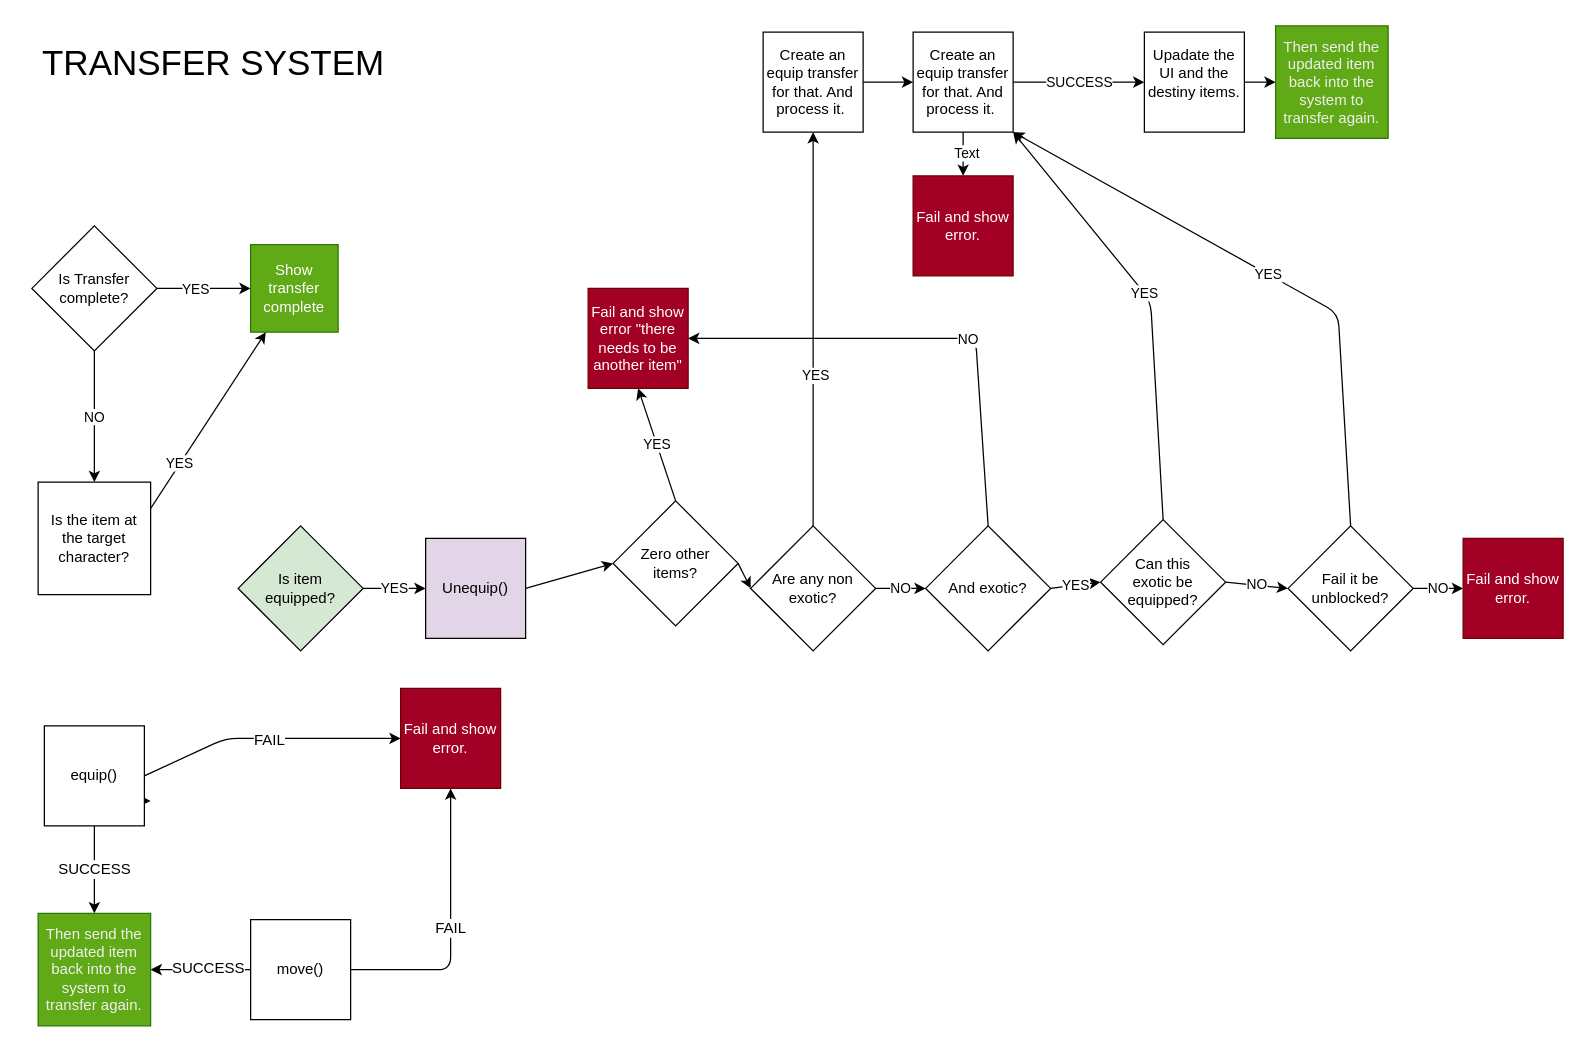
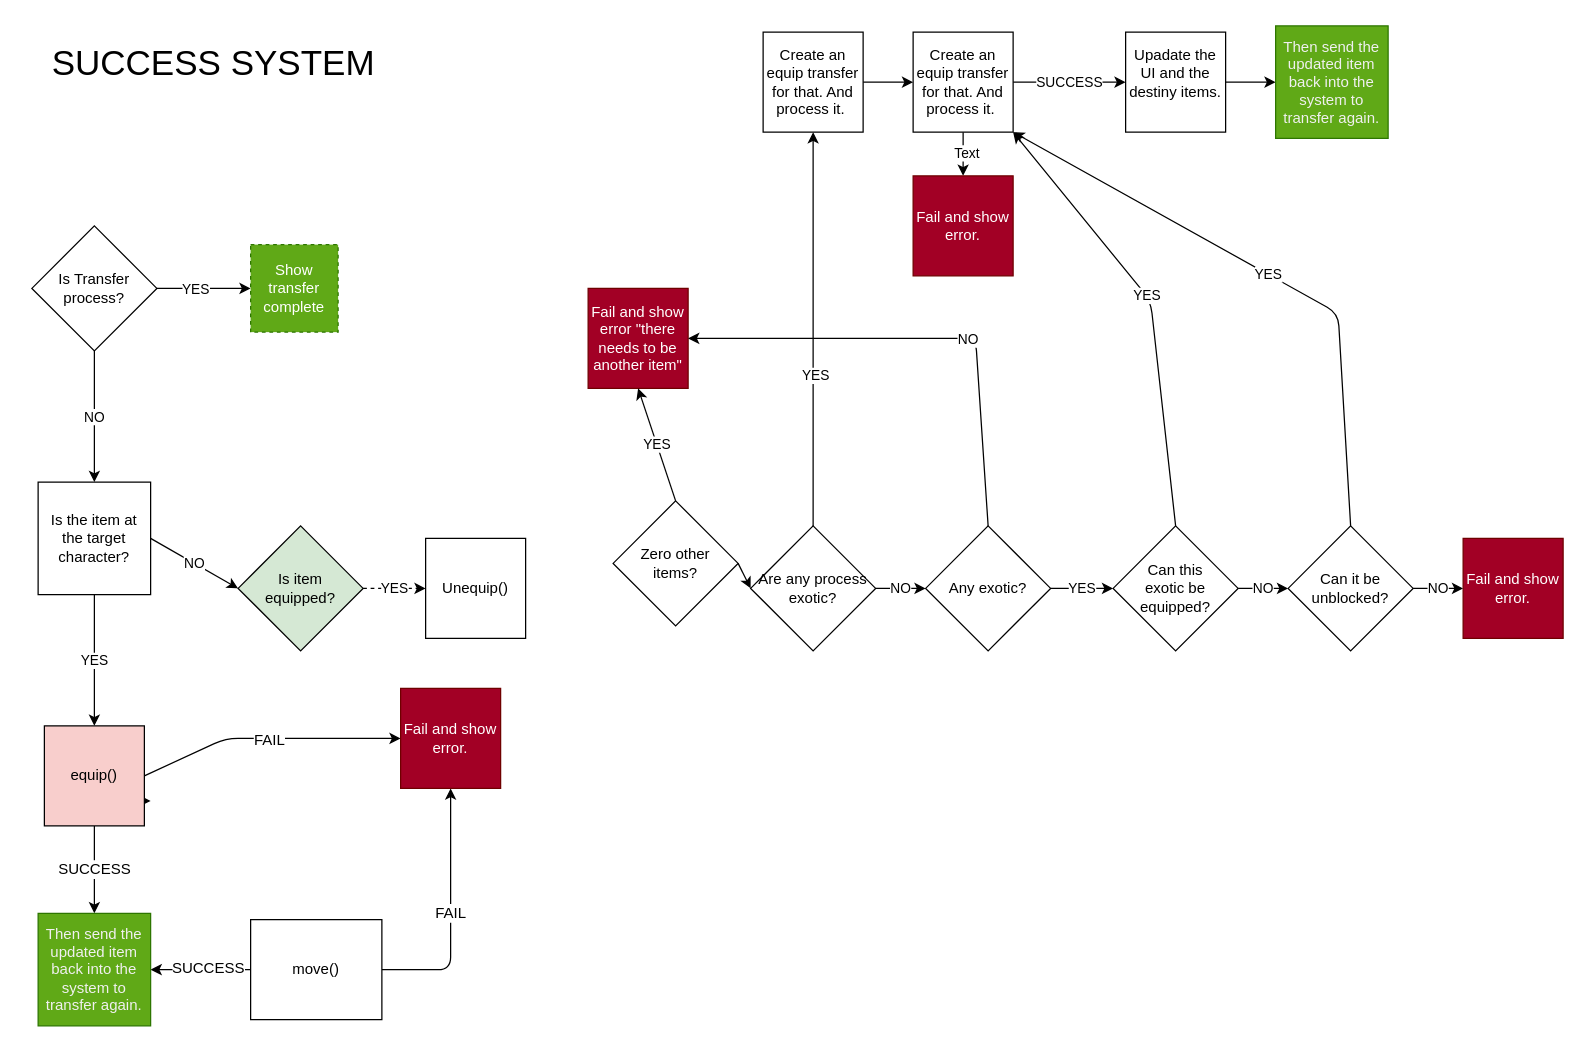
node "TRANSFER SYSTEM": label "TRANSFER SYSTEM" -> "SUCCESS SYSTEM"
node "Upadate the UI and the destiny items.": moved (1194, 82) -> (1176, 82)
node "Is Transfer complete?": label "Is Transfer complete?" -> "Is Transfer process?"
node "Show transfer complete": style solid -> dashed
edge "Is the item at the target character?" -> "Show transfer complete": now "Is the item at the target character?" -> "equip()"
edge "Is the item at the target character?" -> "Is item equipped?": added, label "NO"
edge "Unequip()" -> "Zero other items?": removed
node "Can this exotic be equipped?": moved (1163, 582) -> (1176, 588)
edge "Is item equipped?" -> "Unequip()": style solid -> dashed
node "Unequip()": fillcolor #e1d5e7 -> #ffffff
node "Are any non exotic?": label "Are any non exotic?" -> "Are any process exotic?"
node "And exotic?": label "And exotic?" -> "Any exotic?"
node "Fail it be unblocked?": label "Fail it be unblocked?" -> "Can it be unblocked?"
node "equip()": fillcolor #ffffff -> #f8cecc
node "move()": size 100x100 -> 131x100
